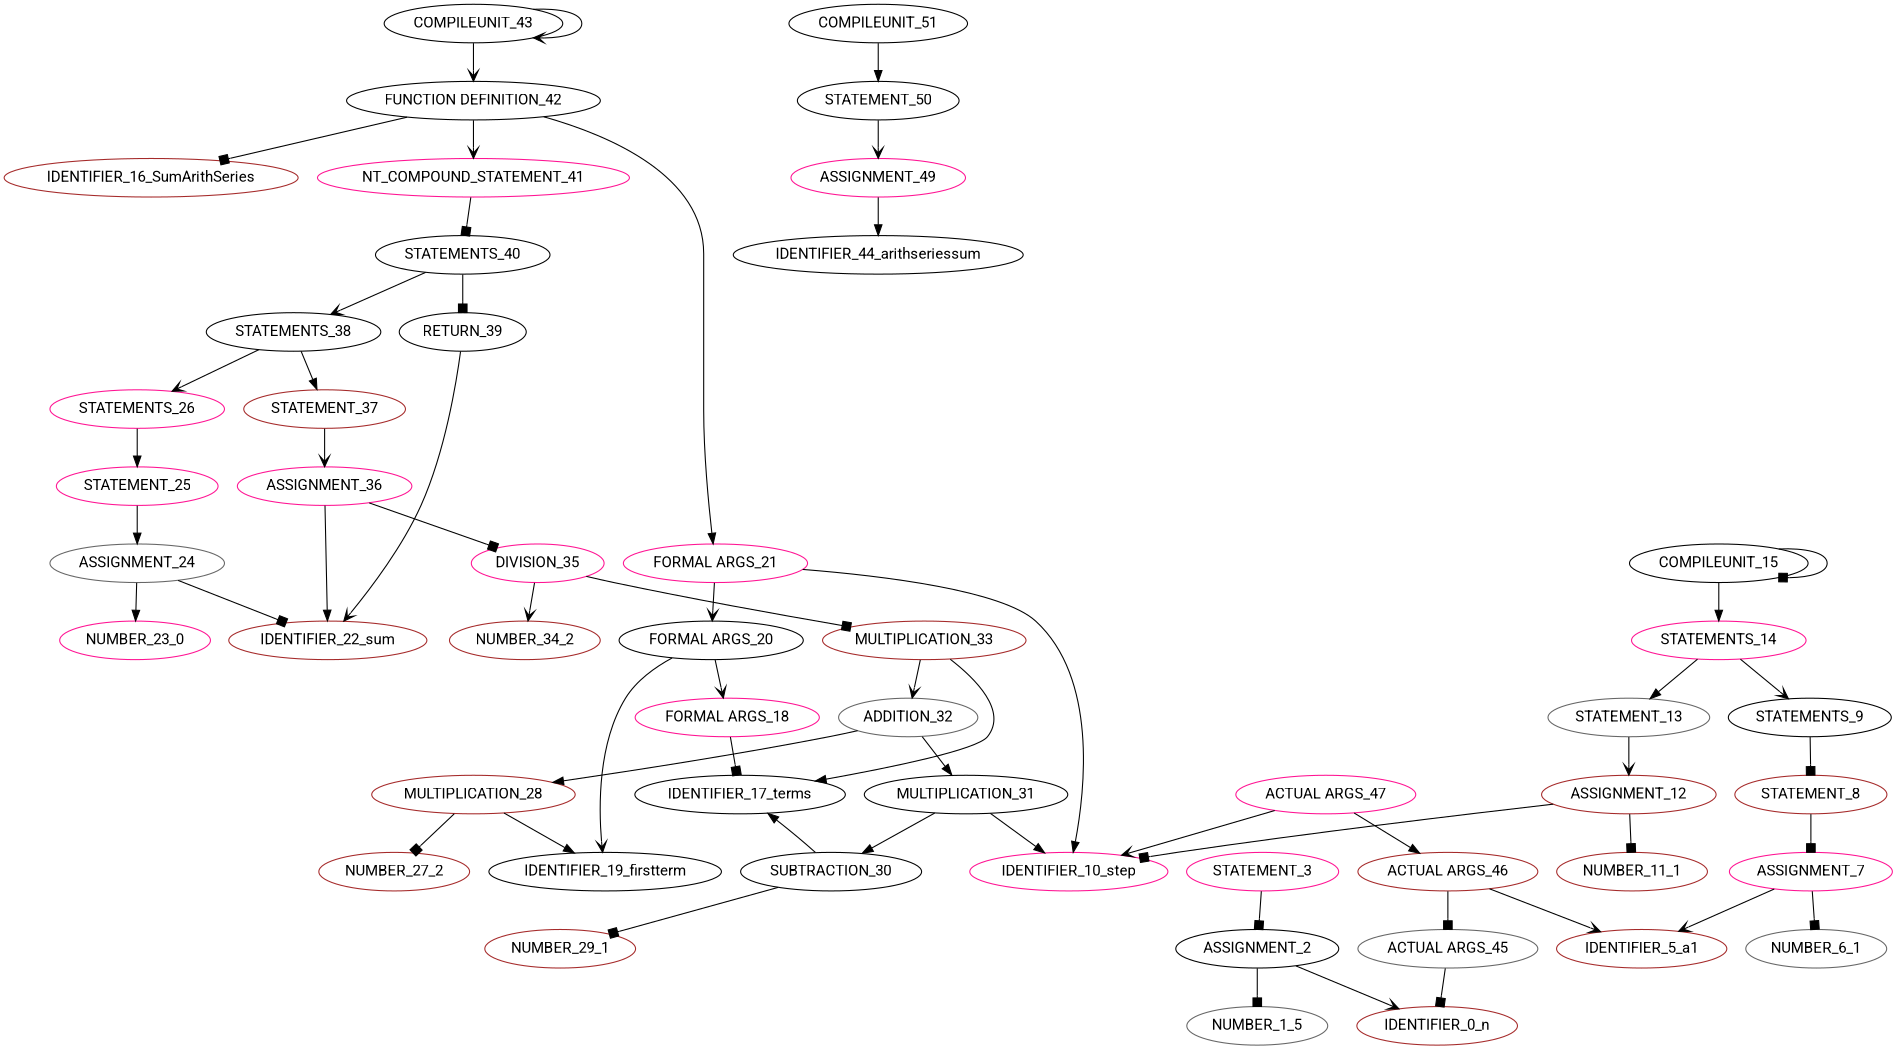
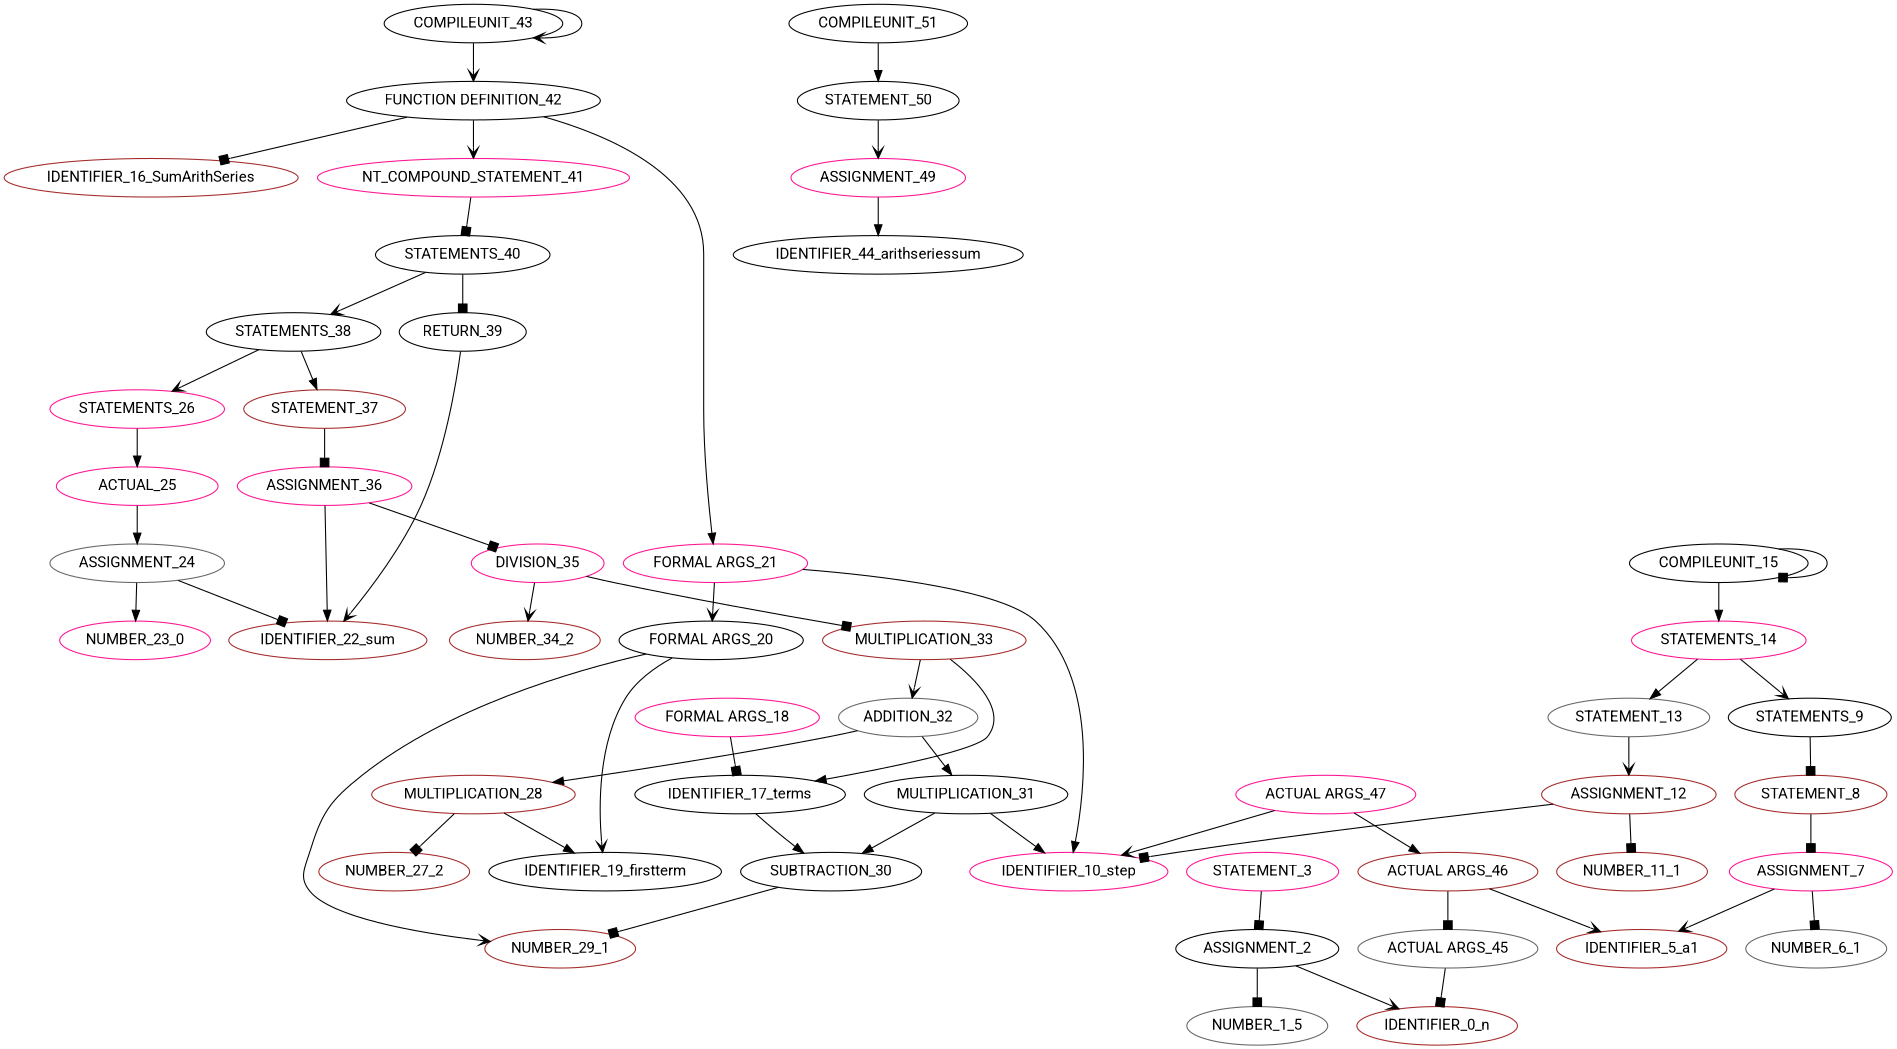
edge "STATEMENT_37" -> "ASSIGNMENT_36": arrowhead vee -> box
node "STATEMENT_25": label "STATEMENT_25" -> "ACTUAL_25"
edge "FORMAL ARGS_20" -> "FORMAL ARGS_18": now "FORMAL ARGS_20" -> "NUMBER_29_1"
edge "SUBTRACTION_30" -> "IDENTIFIER_17_terms": reversed
